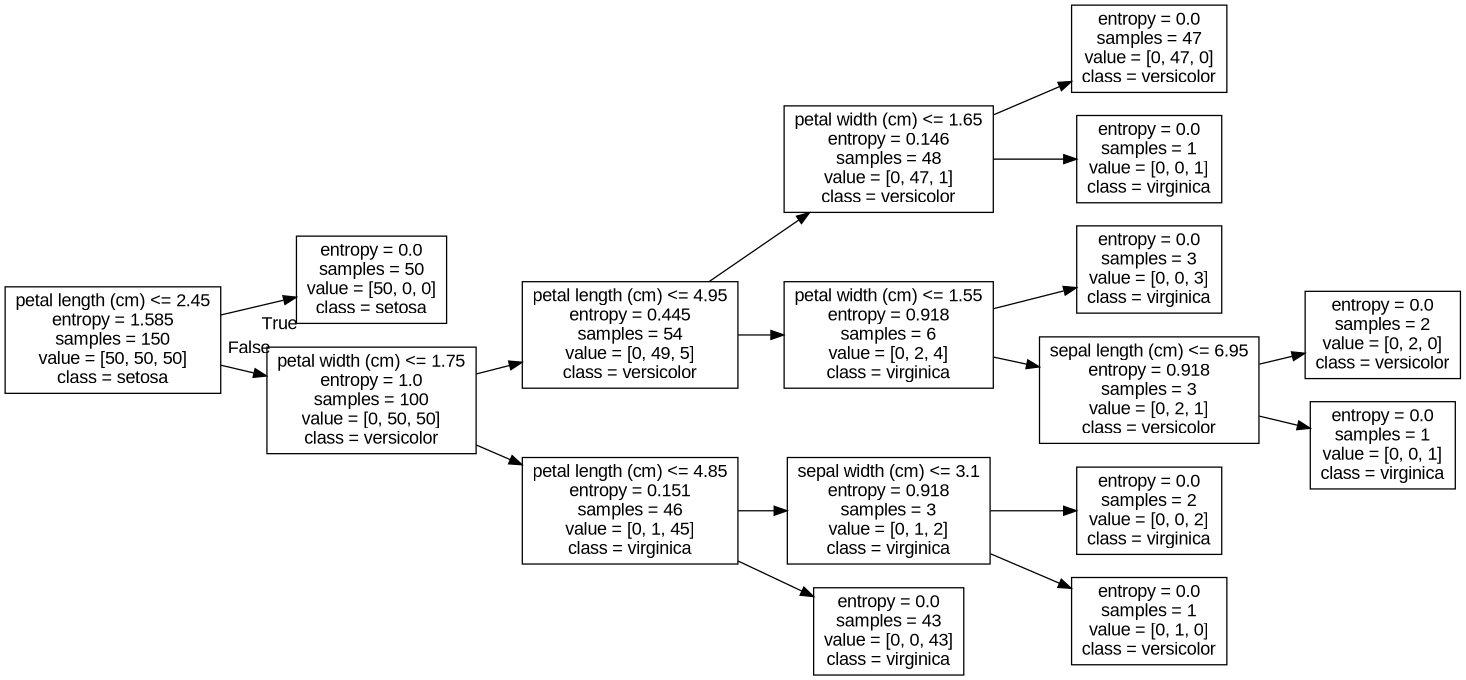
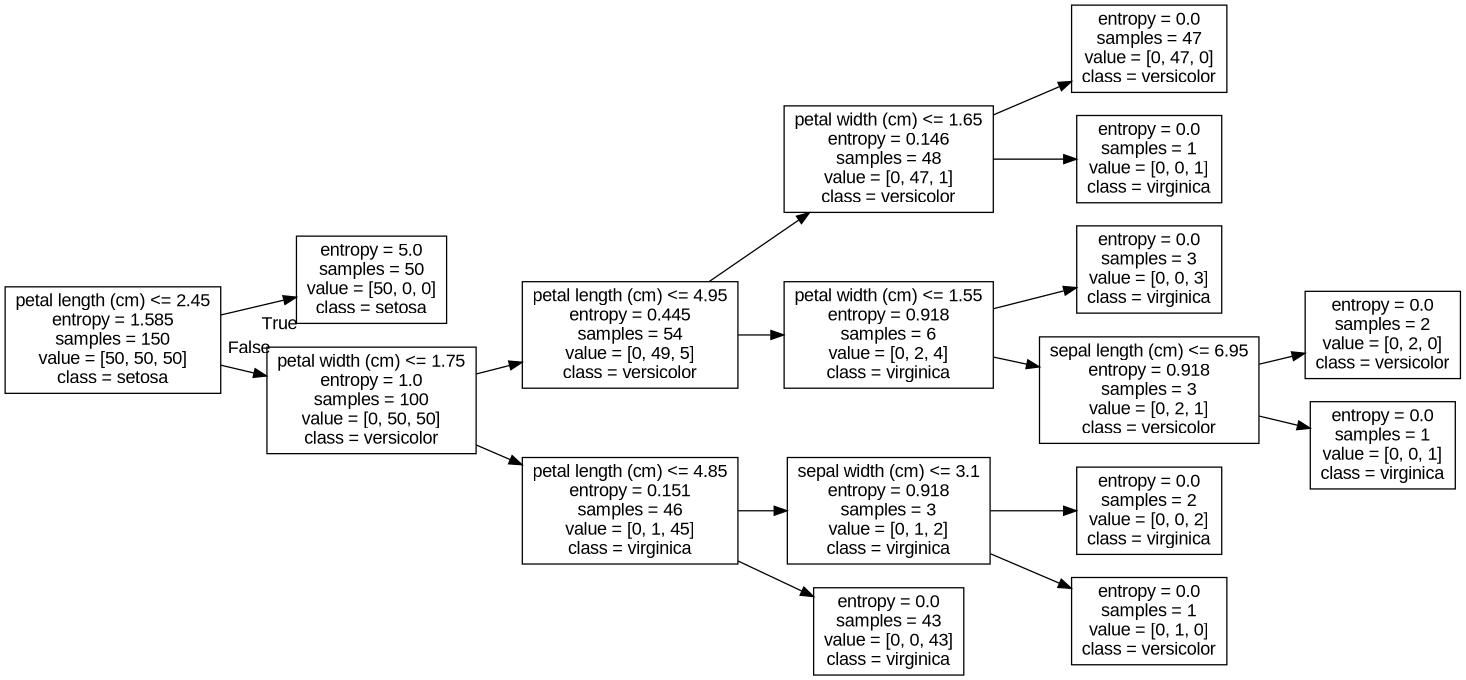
node "entropy = 0.0 samples = 50 value = [50, 0, 0] class = setosa": label "entropy = 0.0 samples = 50 value = [50, 0, 0] class = setosa" -> "entropy = 5.0 samples = 50 value = [50, 0, 0] class = setosa"
